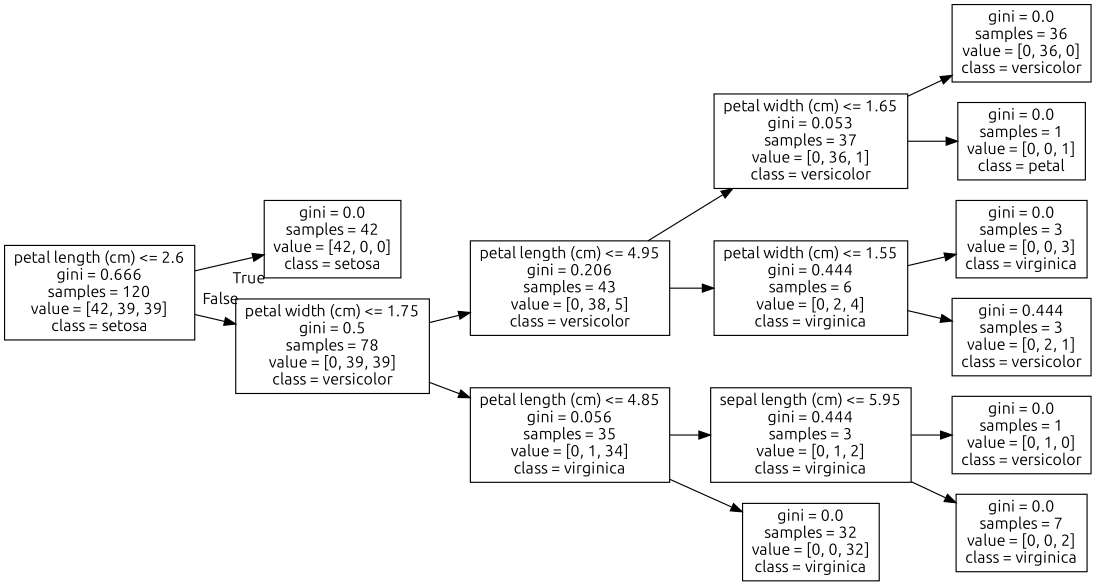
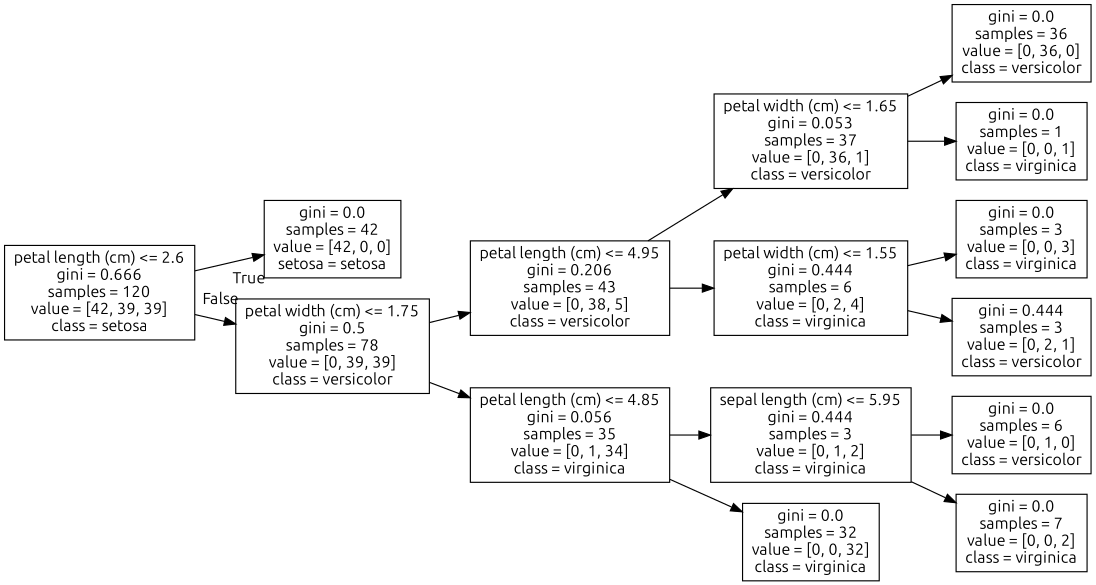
node "gini = 0.0 samples = 1 value = [0, 0, 1] class = petal": label "gini = 0.0 samples = 1 value = [0, 0, 1] class = petal" -> "gini = 0.0 samples = 1 value = [0, 0, 1] class = virginica"
node "gini = 0.0 samples = 42 value = [42, 0, 0] class = setosa": label "gini = 0.0 samples = 42 value = [42, 0, 0] class = setosa" -> "gini = 0.0 samples = 42 value = [42, 0, 0] setosa = setosa"
node "gini = 0.0 samples = 1 value = [0, 1, 0] class = versicolor": label "gini = 0.0 samples = 1 value = [0, 1, 0] class = versicolor" -> "gini = 0.0 samples = 6 value = [0, 1, 0] class = versicolor"
